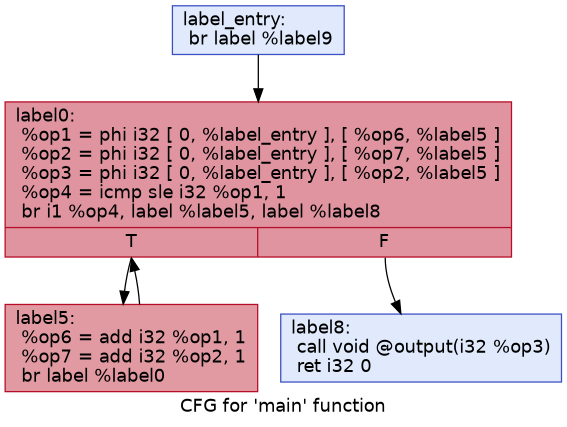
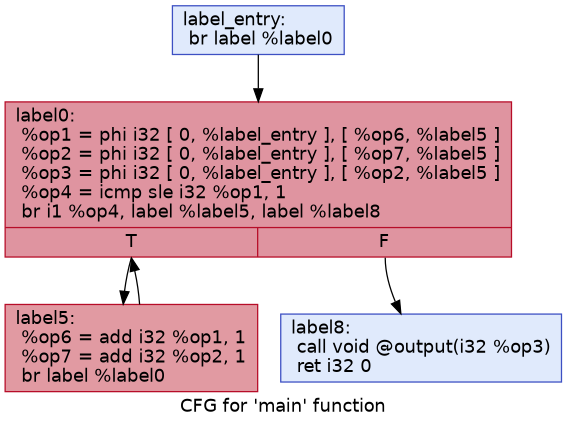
node "label_entry:": text "br label %label9" -> "br label %label0"
